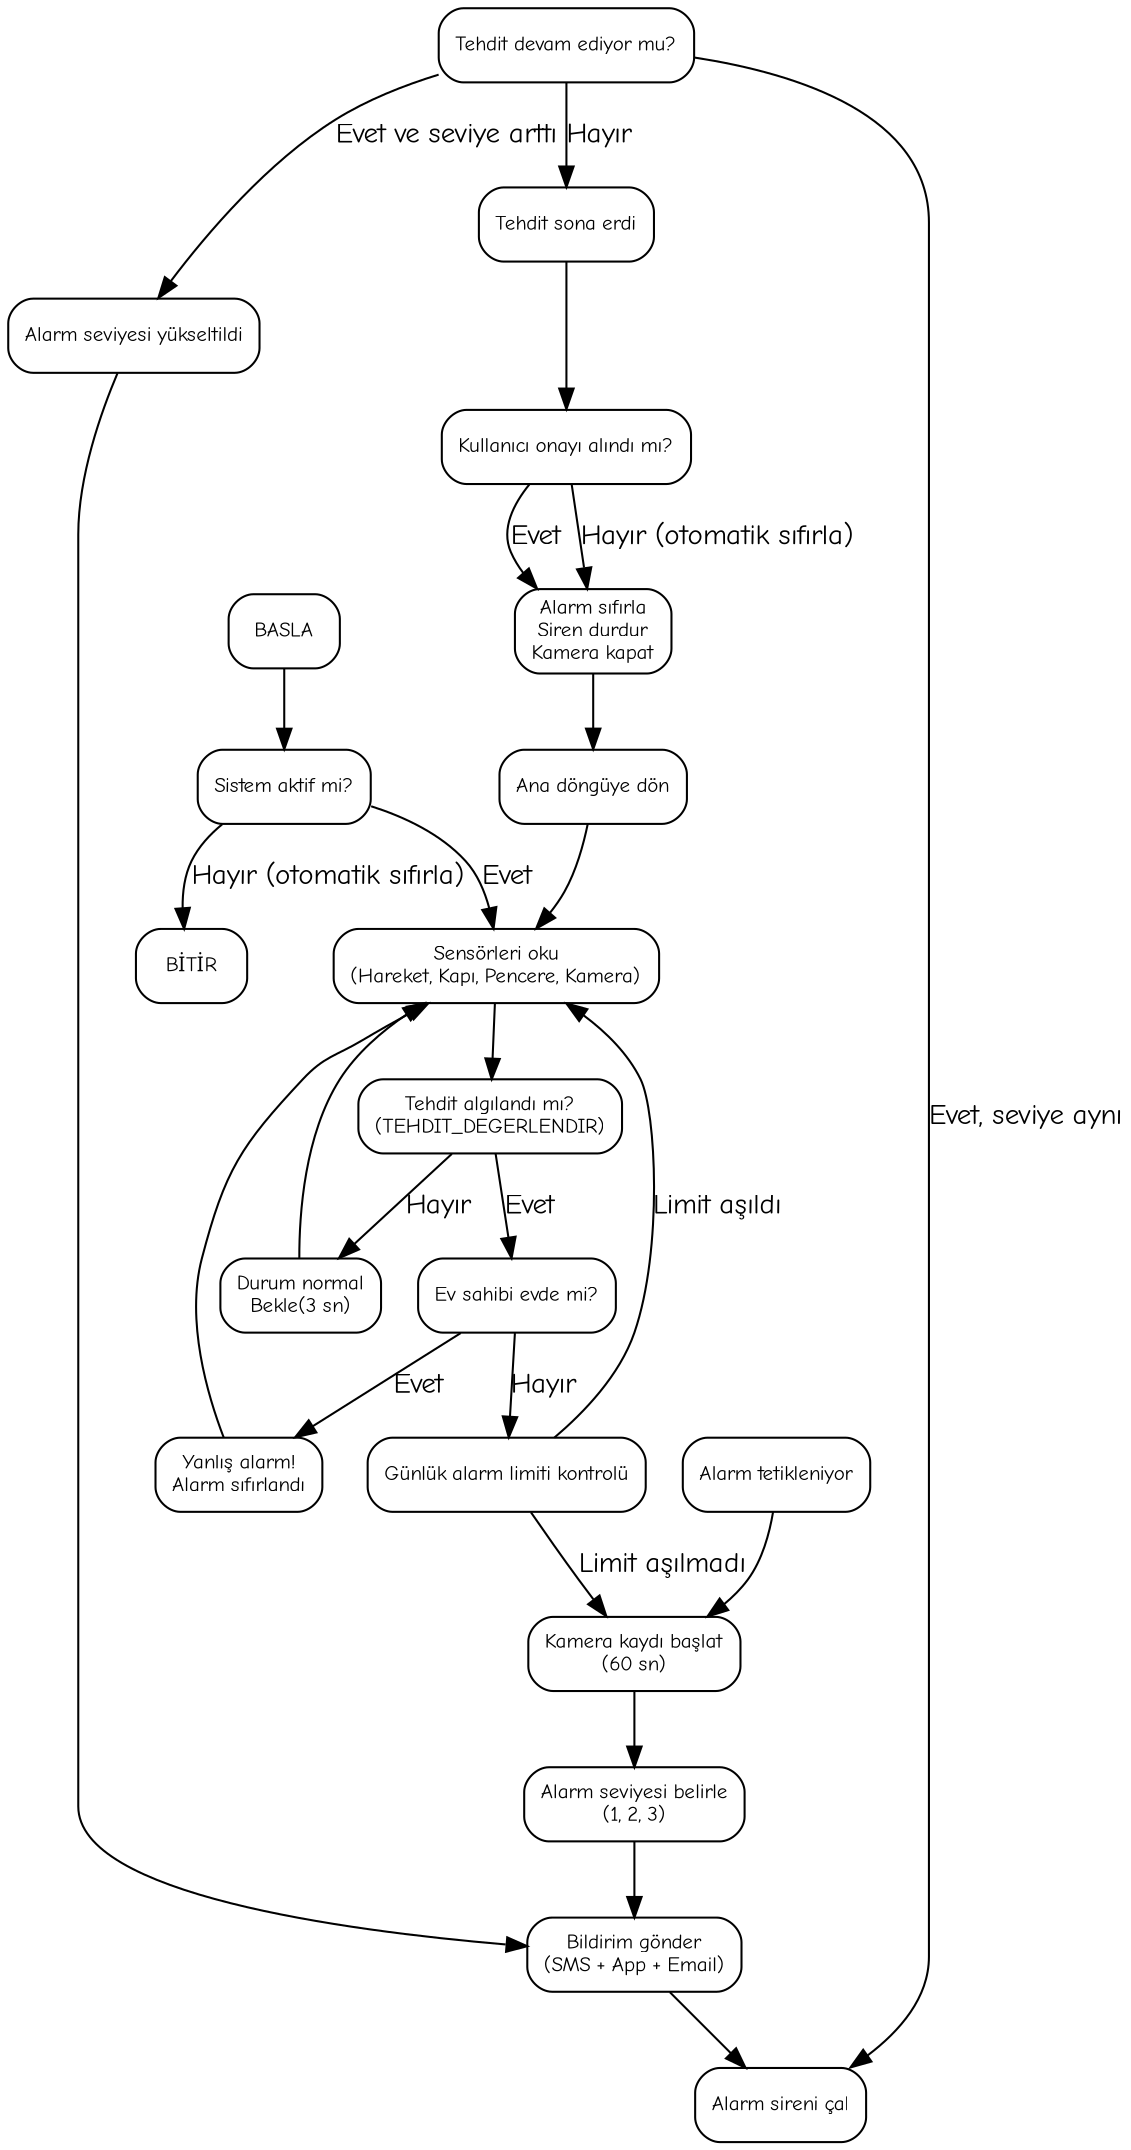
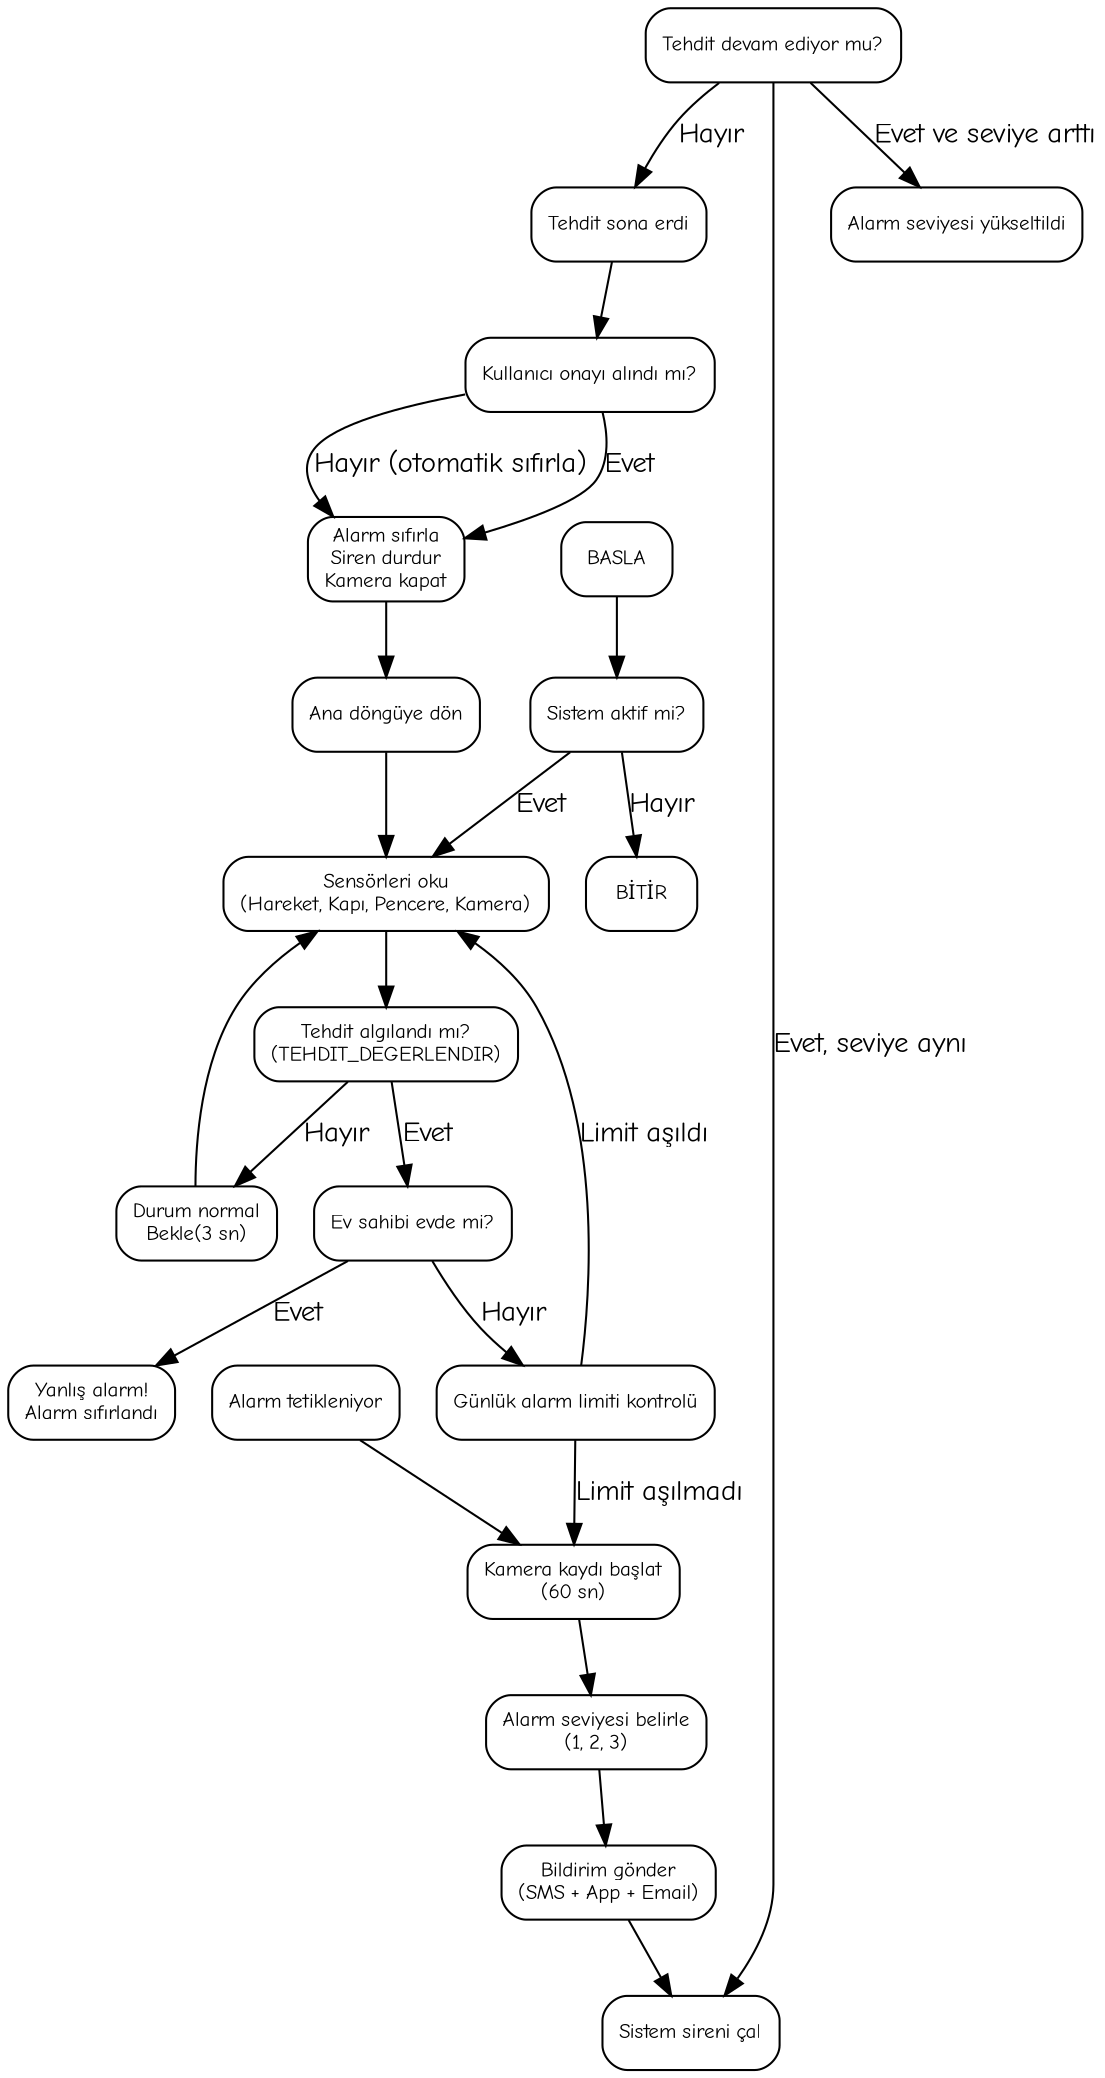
edge "Sistem aktif mi?" -> "BİTİR": label "Hayır (otomatik sıfırla)" -> "Hayır"
edge "Yanlış alarm! Alarm sıfırlandı" -> "Sensörleri oku (Hareket, Kapı, Pencere, Kamera)": removed
edge "Alarm seviyesi yükseltildi" -> "Bildirim gönder (SMS + App + Email)": removed
node "Alarm sireni çal": label "Alarm sireni çal" -> "Sistem sireni çal"
